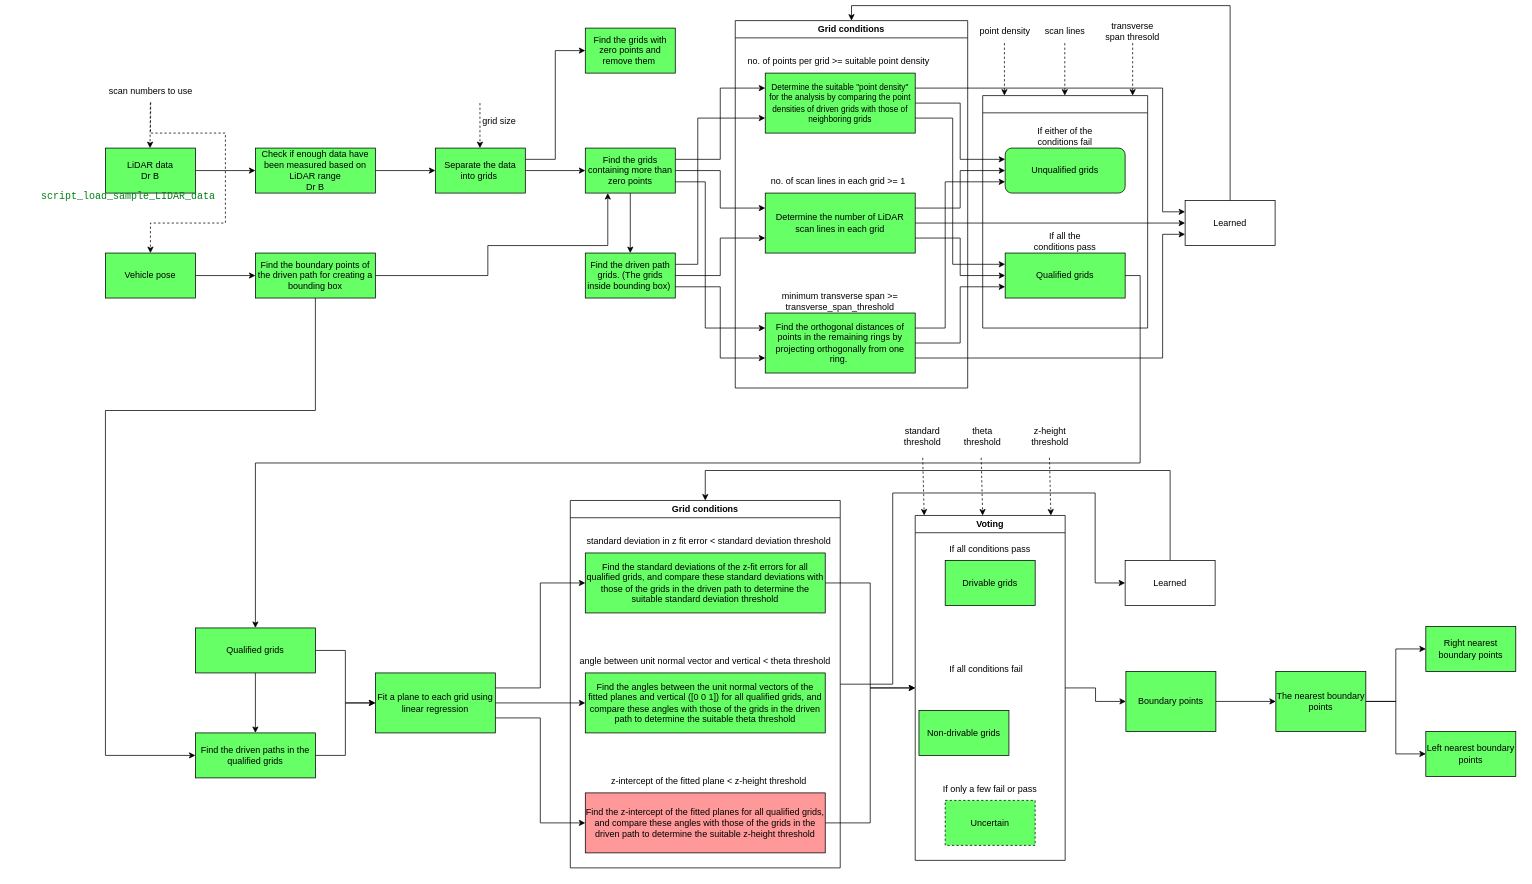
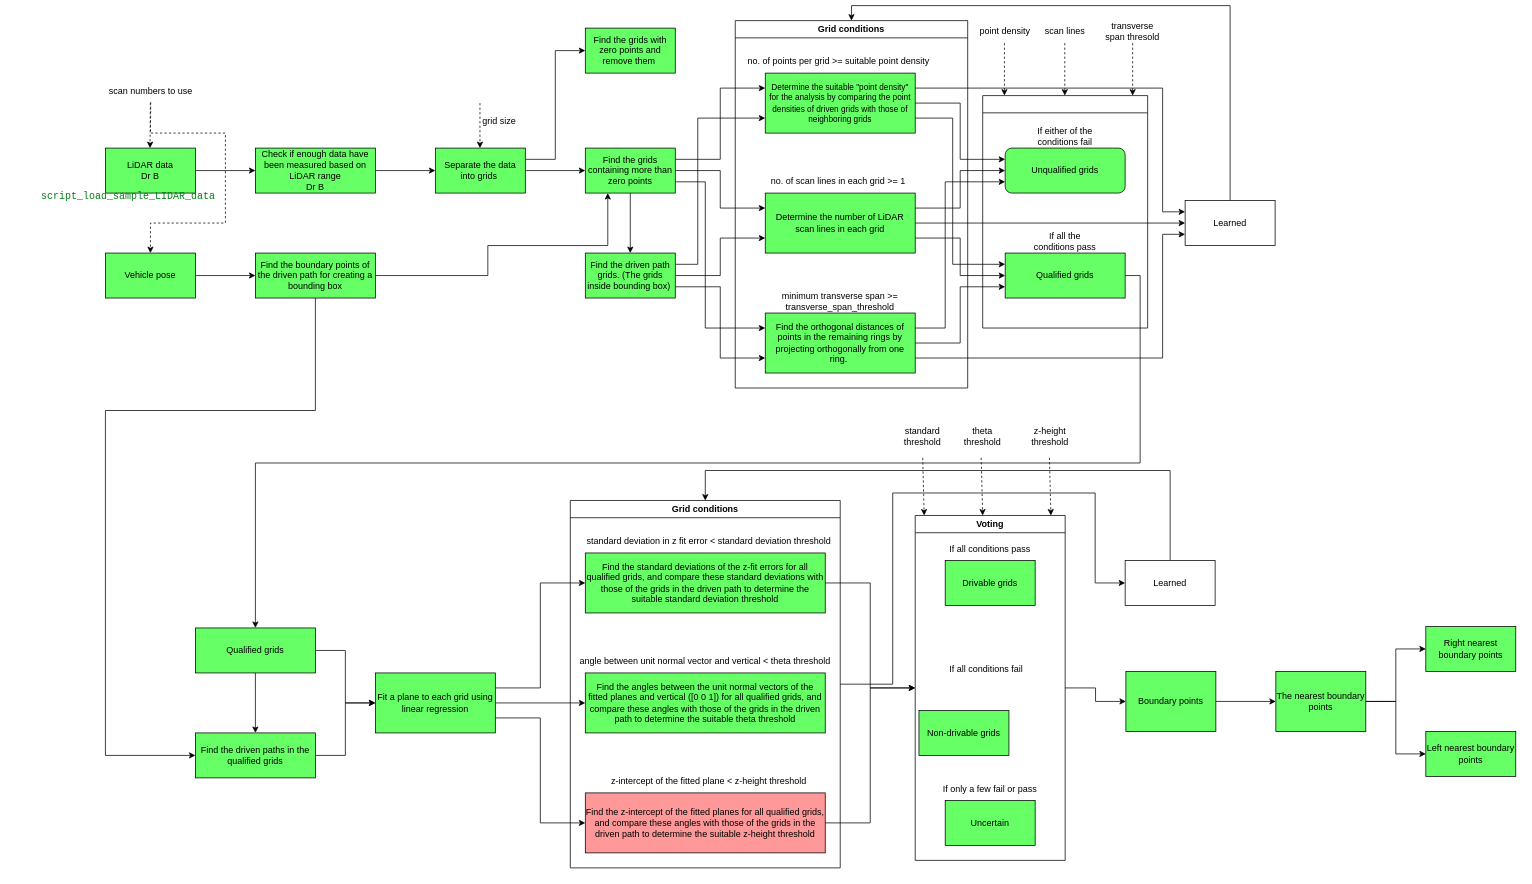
node "Uncertain": style dashed -> solid
